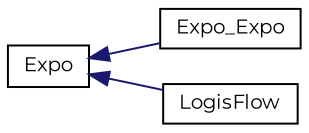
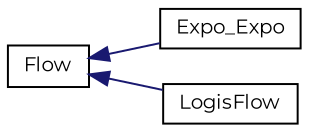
node "Expo": label "Expo" -> "Flow"
